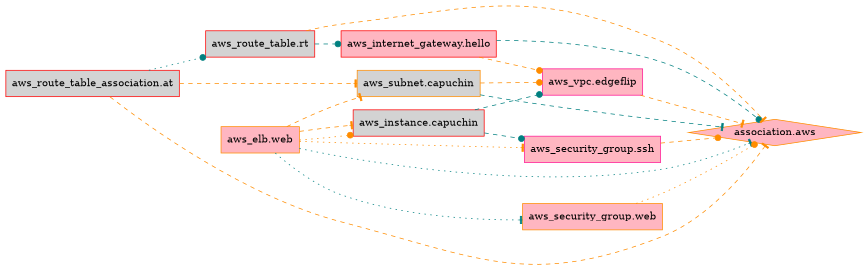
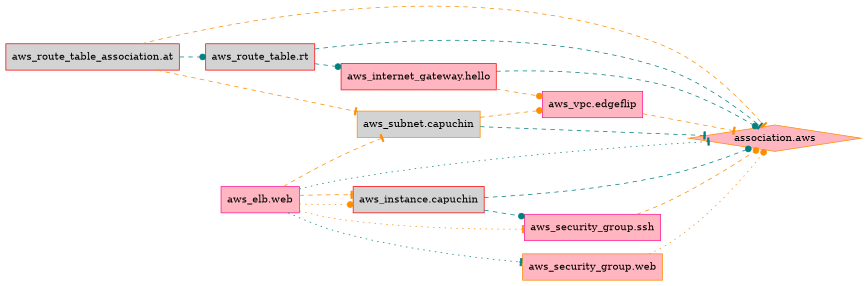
edge "aws_route_table.rt" -> "association.aws": color darkorange -> teal
edge "aws_route_table_association.at" -> "aws_route_table.rt": style dotted -> dashed
edge "aws_instance.capuchin" -> "aws_vpc.edgeflip": now "aws_instance.capuchin" -> "association.aws"
node "aws_elb.web": color darkorange -> deeppink
